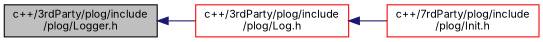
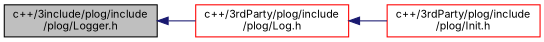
node "c++/3rdParty/plog/include /plog/Logger.h": label "c++/3rdParty/plog/include /plog/Logger.h" -> "c++/3include/plog/include /plog/Logger.h"
node "c++/7rdParty/plog/include /plog/Init.h": label "c++/7rdParty/plog/include /plog/Init.h" -> "c++/3rdParty/plog/include /plog/Init.h"
